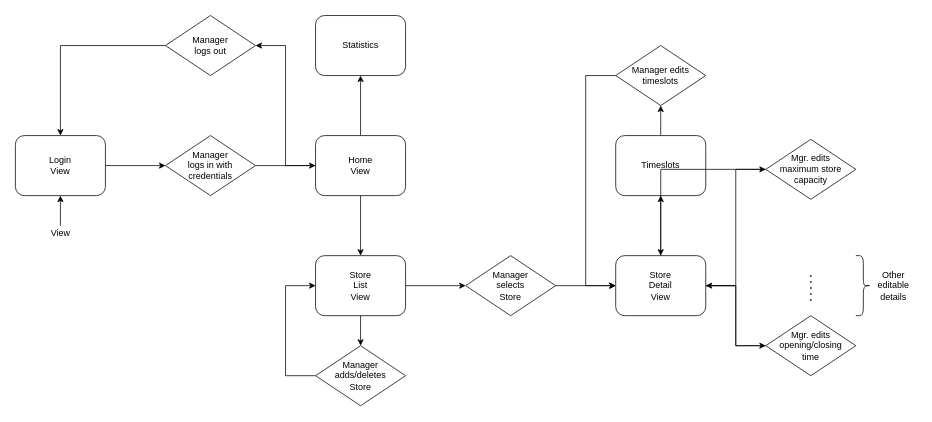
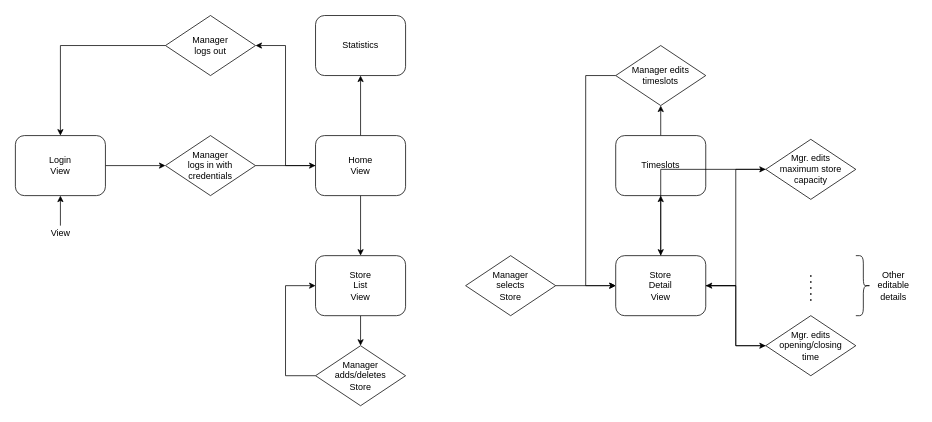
edge "Store List View" -> "Manager selects Store": removed
